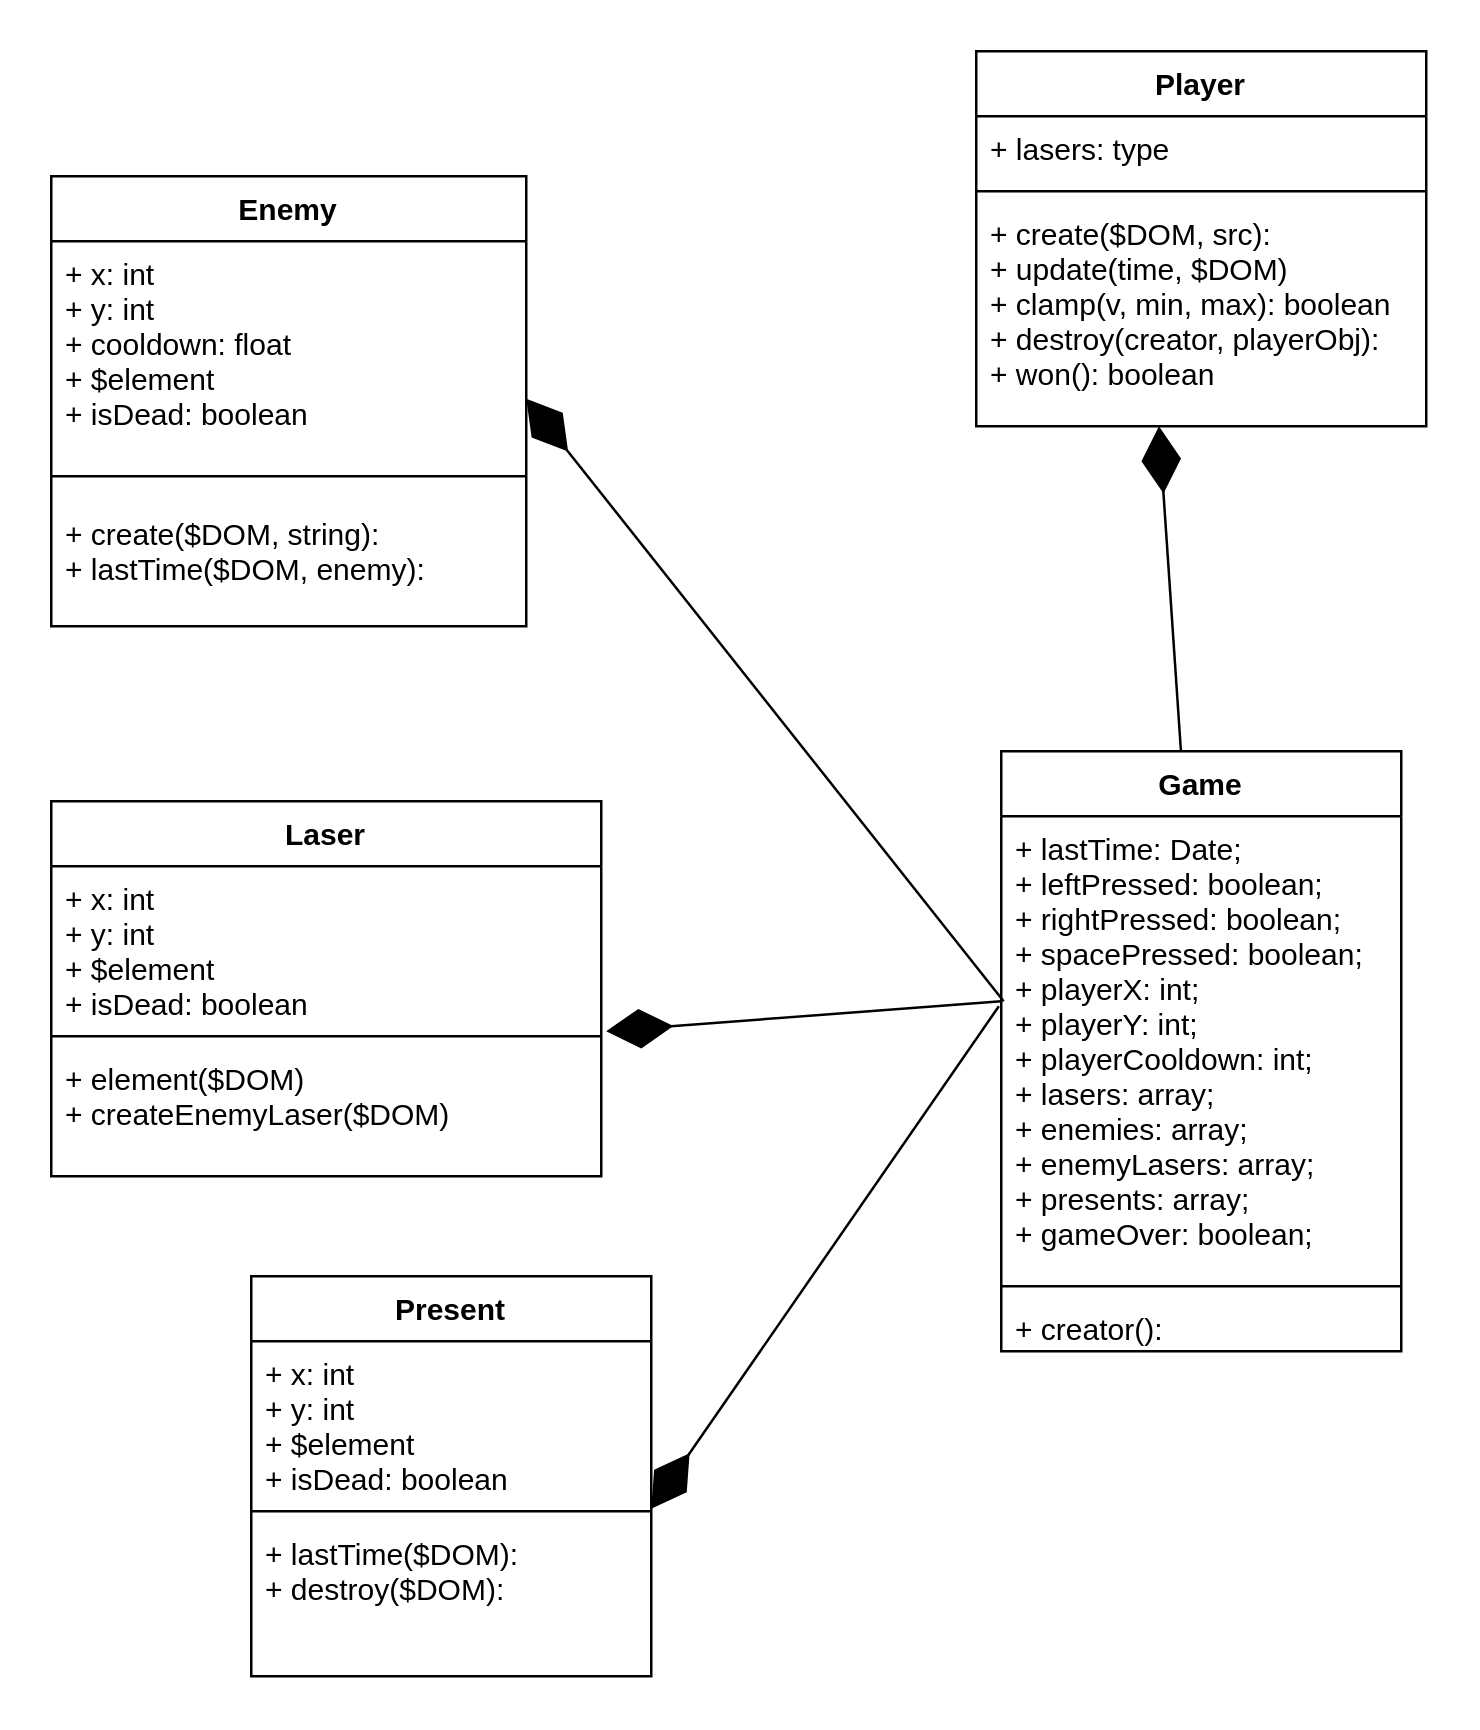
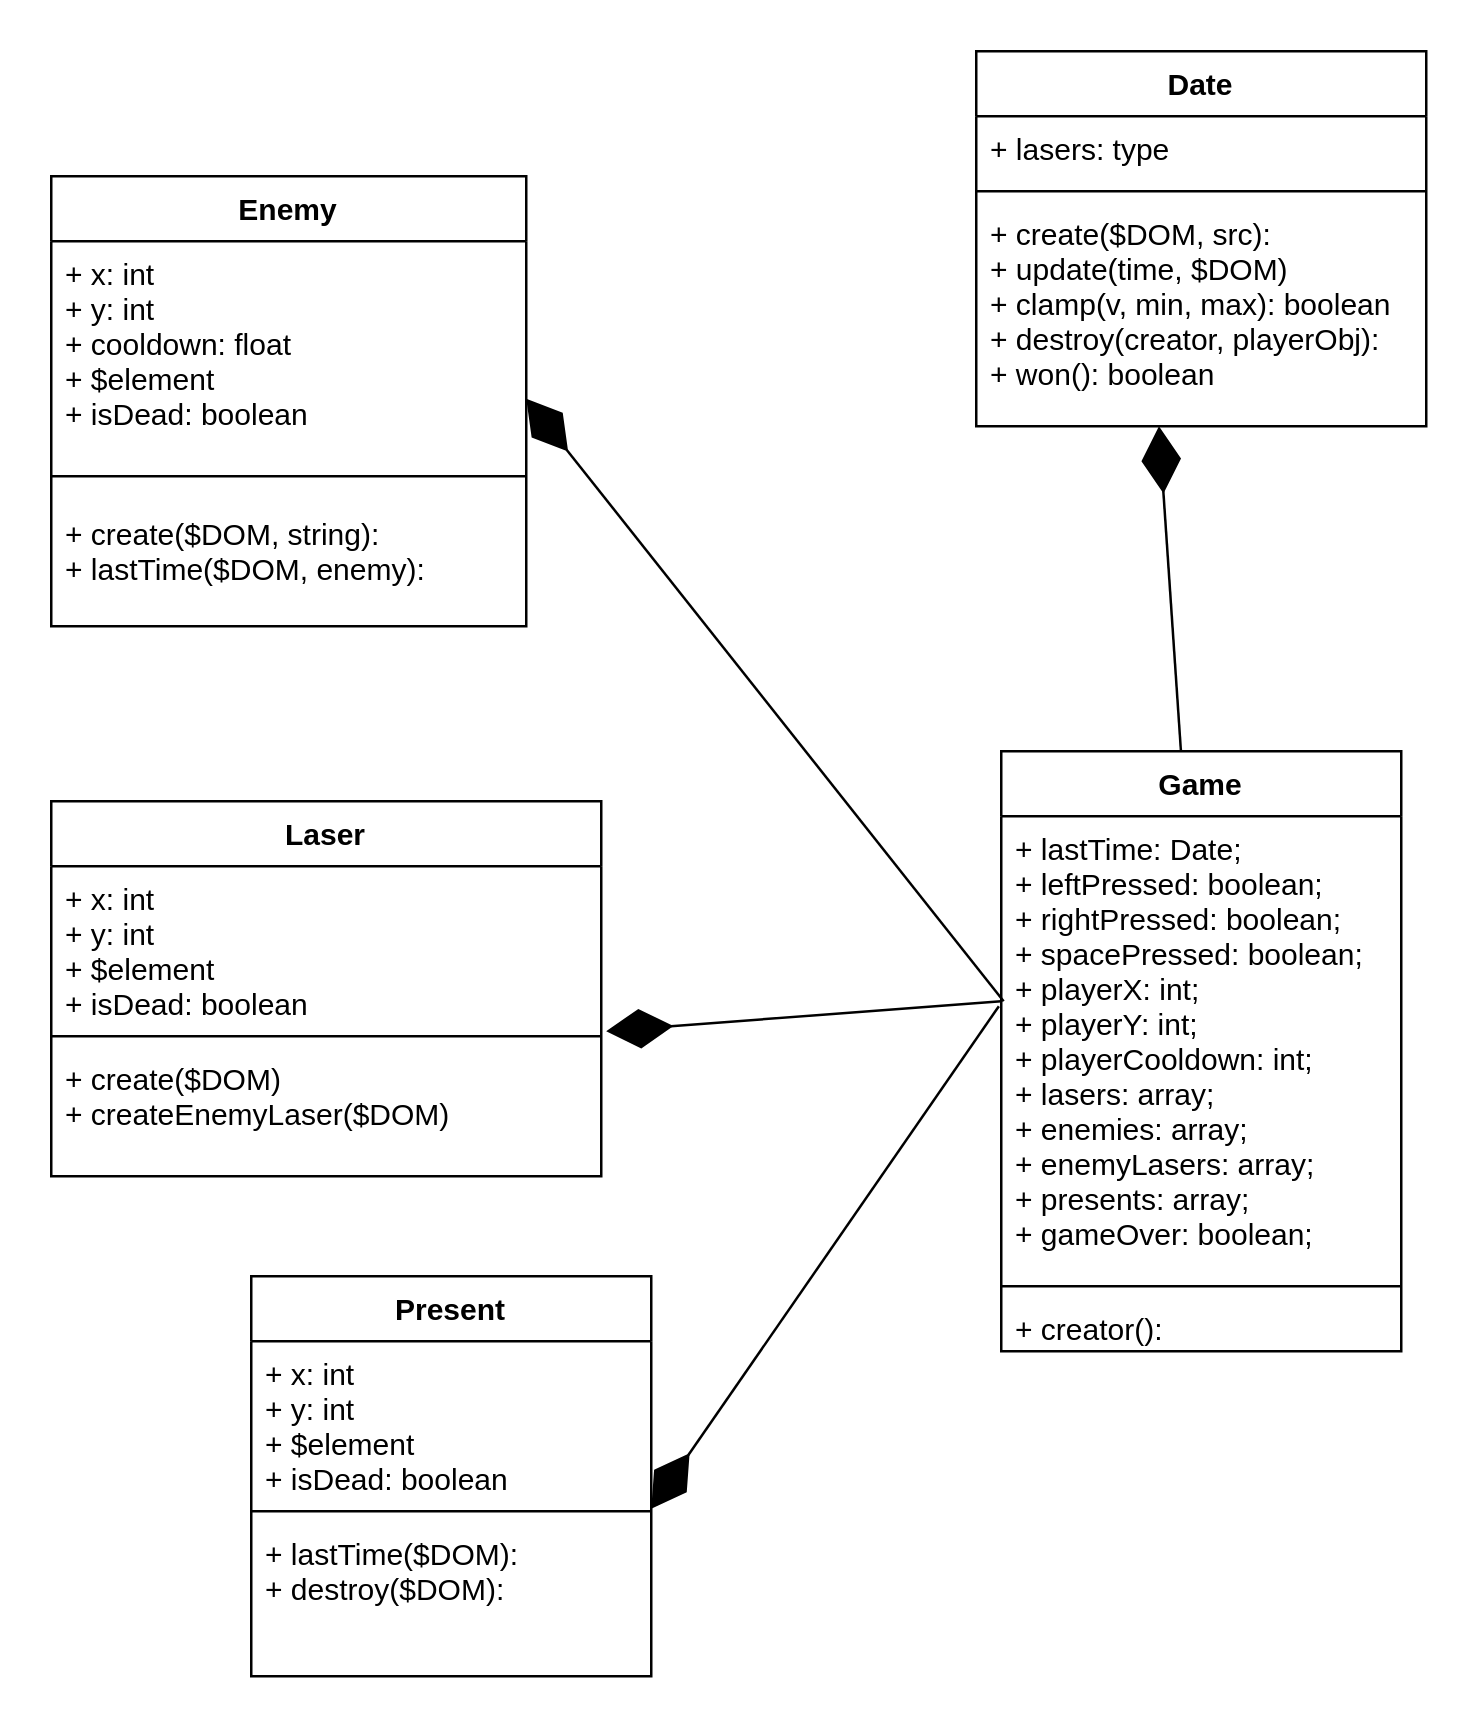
node "Player": label "Player" -> "Date"
node "+ element($DOM) + createEnemyLaser($DOM)": label "+ element($DOM) + createEnemyLaser($DOM)" -> "+ create($DOM) + createEnemyLaser($DOM)"
